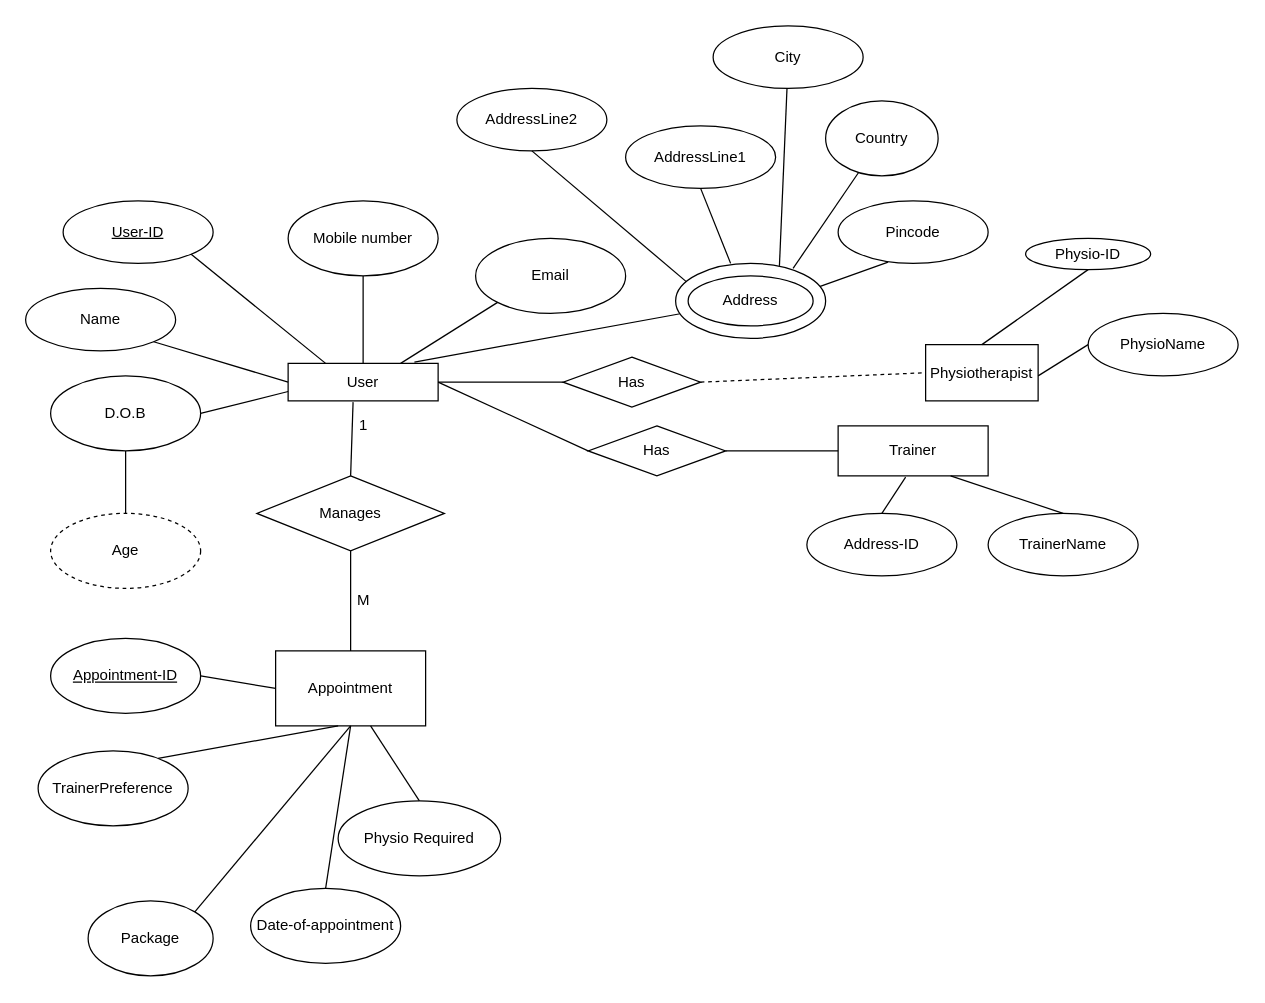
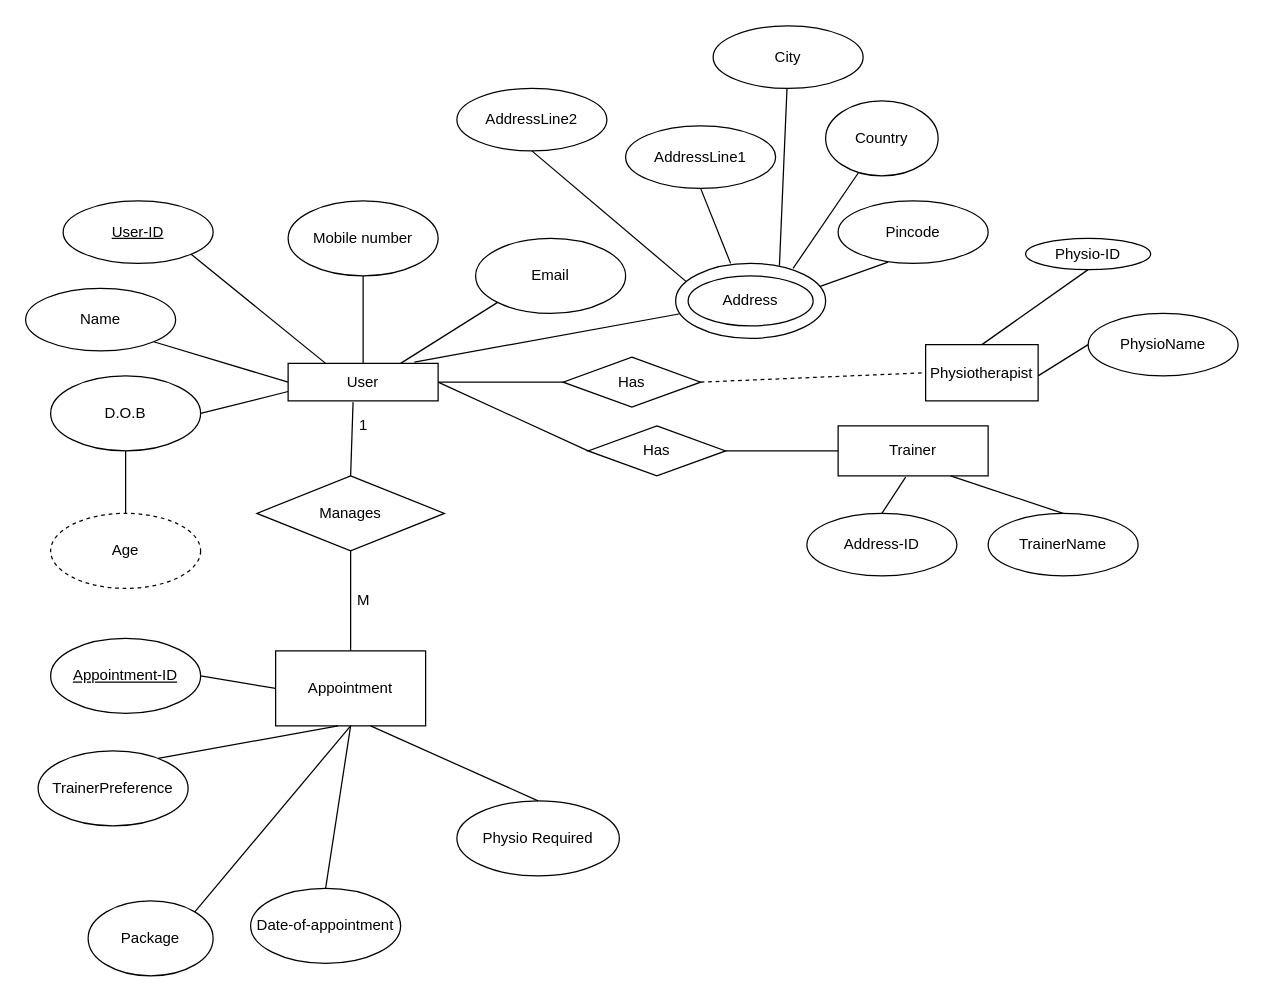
node "Physio Required": moved (419, 838) -> (538, 838)
